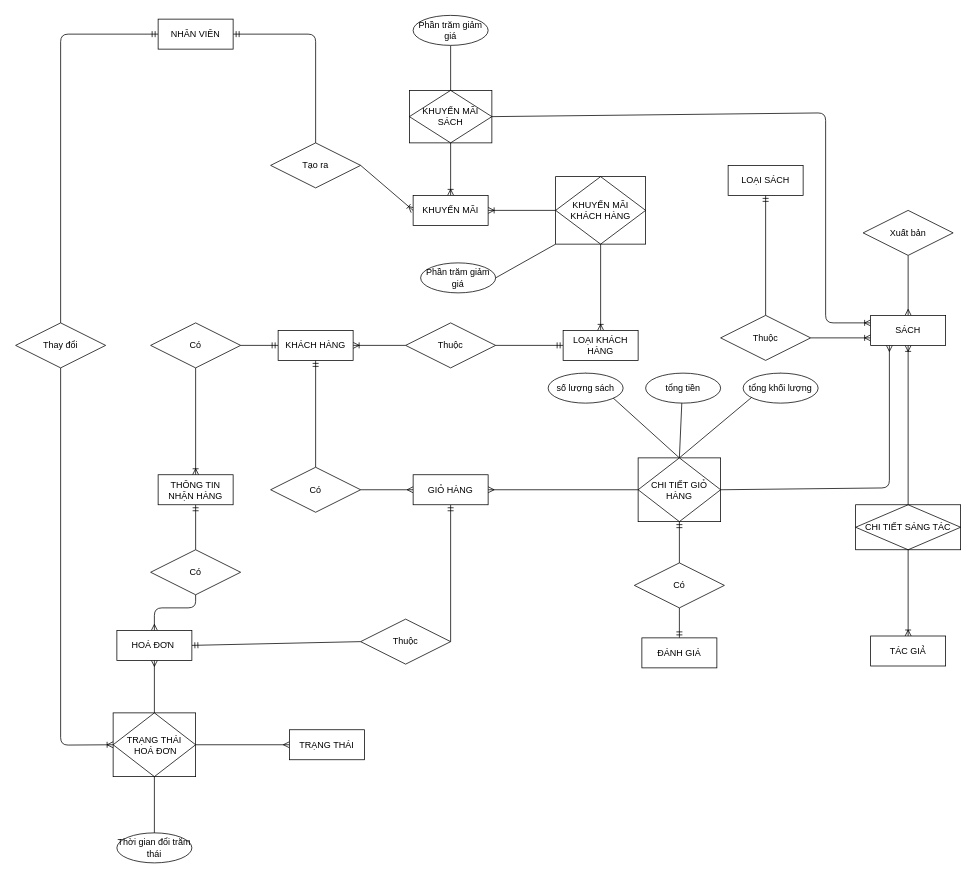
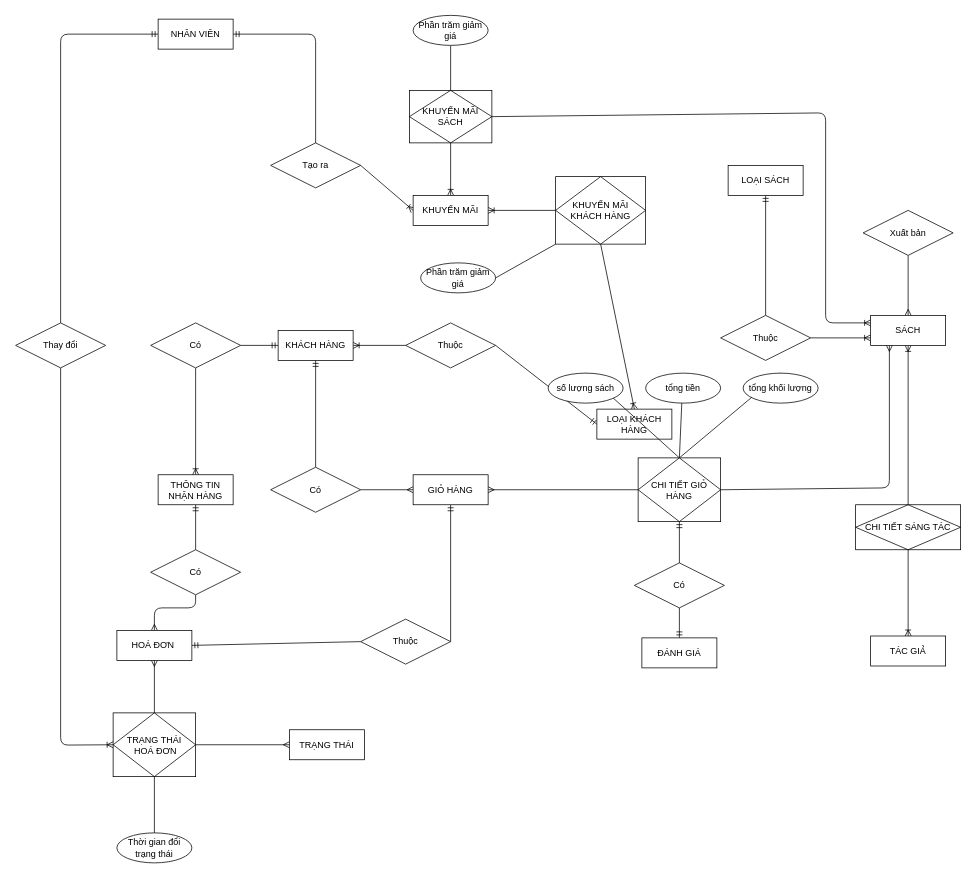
node "LOẠI KHÁCH HÀNG": moved (600, 345) -> (634, 424)
node "Thời gian đổi trăm thái": label "Thời gian đổi trăm thái" -> "Thời gian đổi trạng thái"
